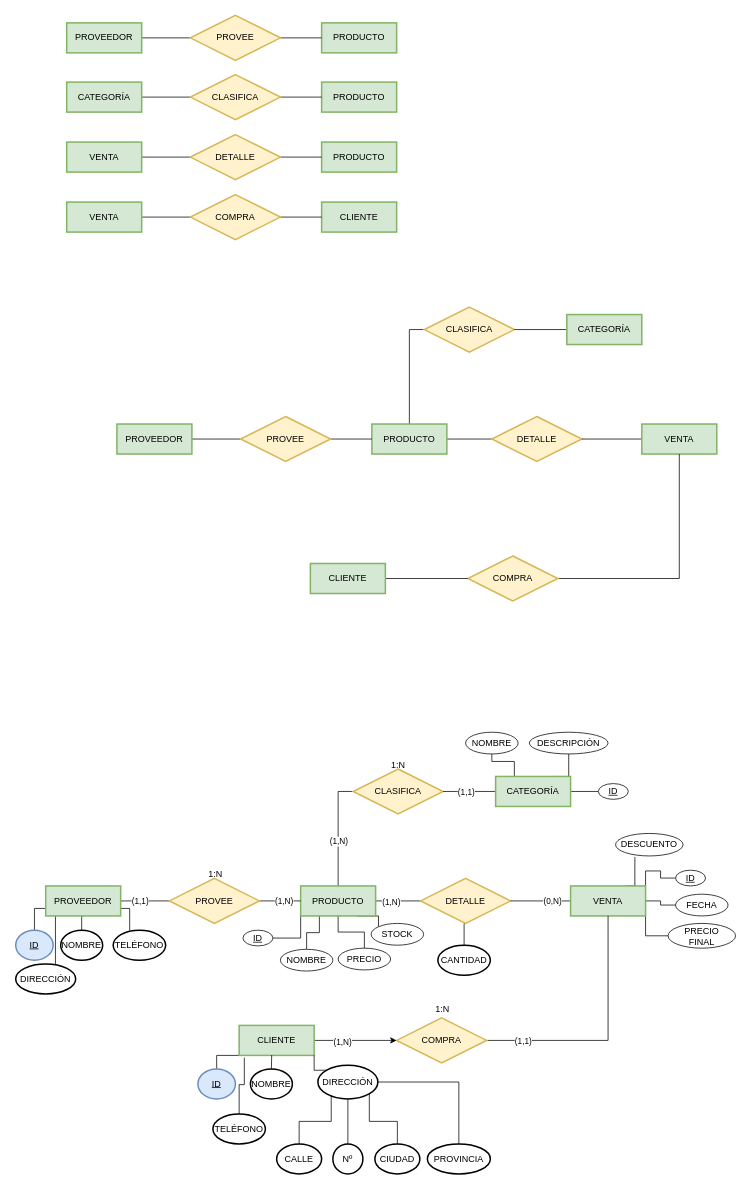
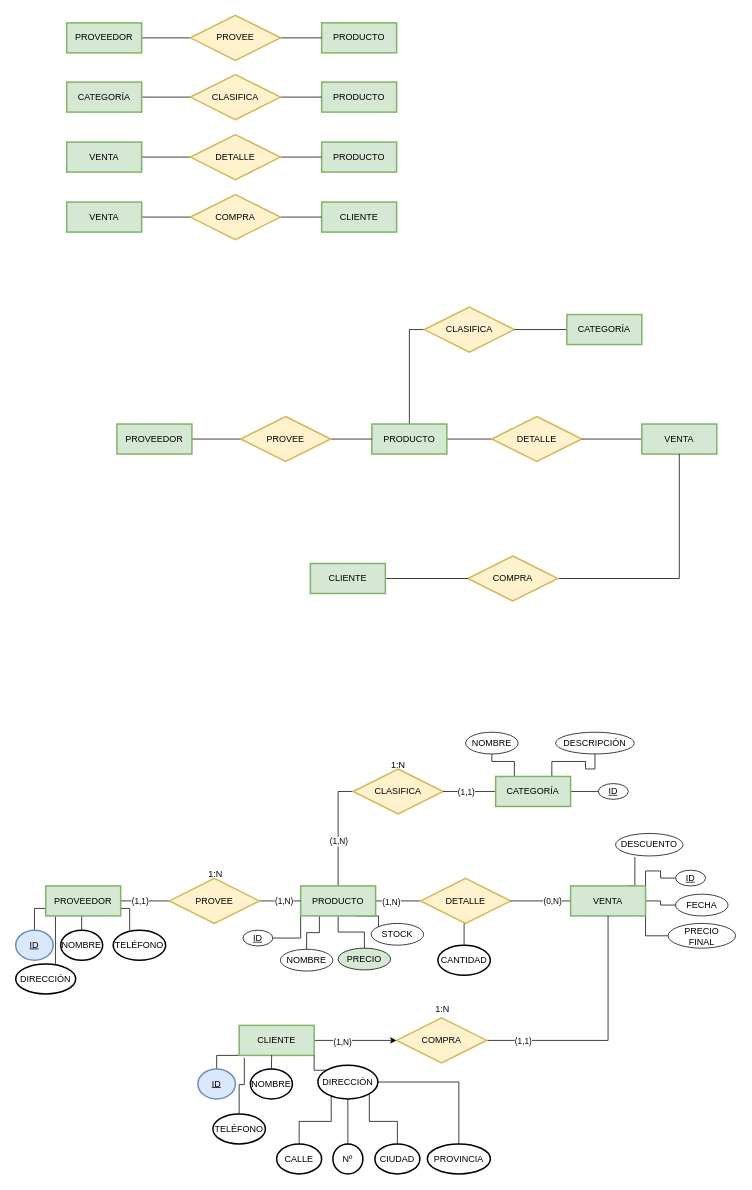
node "DESCRIPCIÓN": moved (569, 743) -> (595, 743)
node "PRECIO": fillcolor #ffffff -> #d5e8d4
